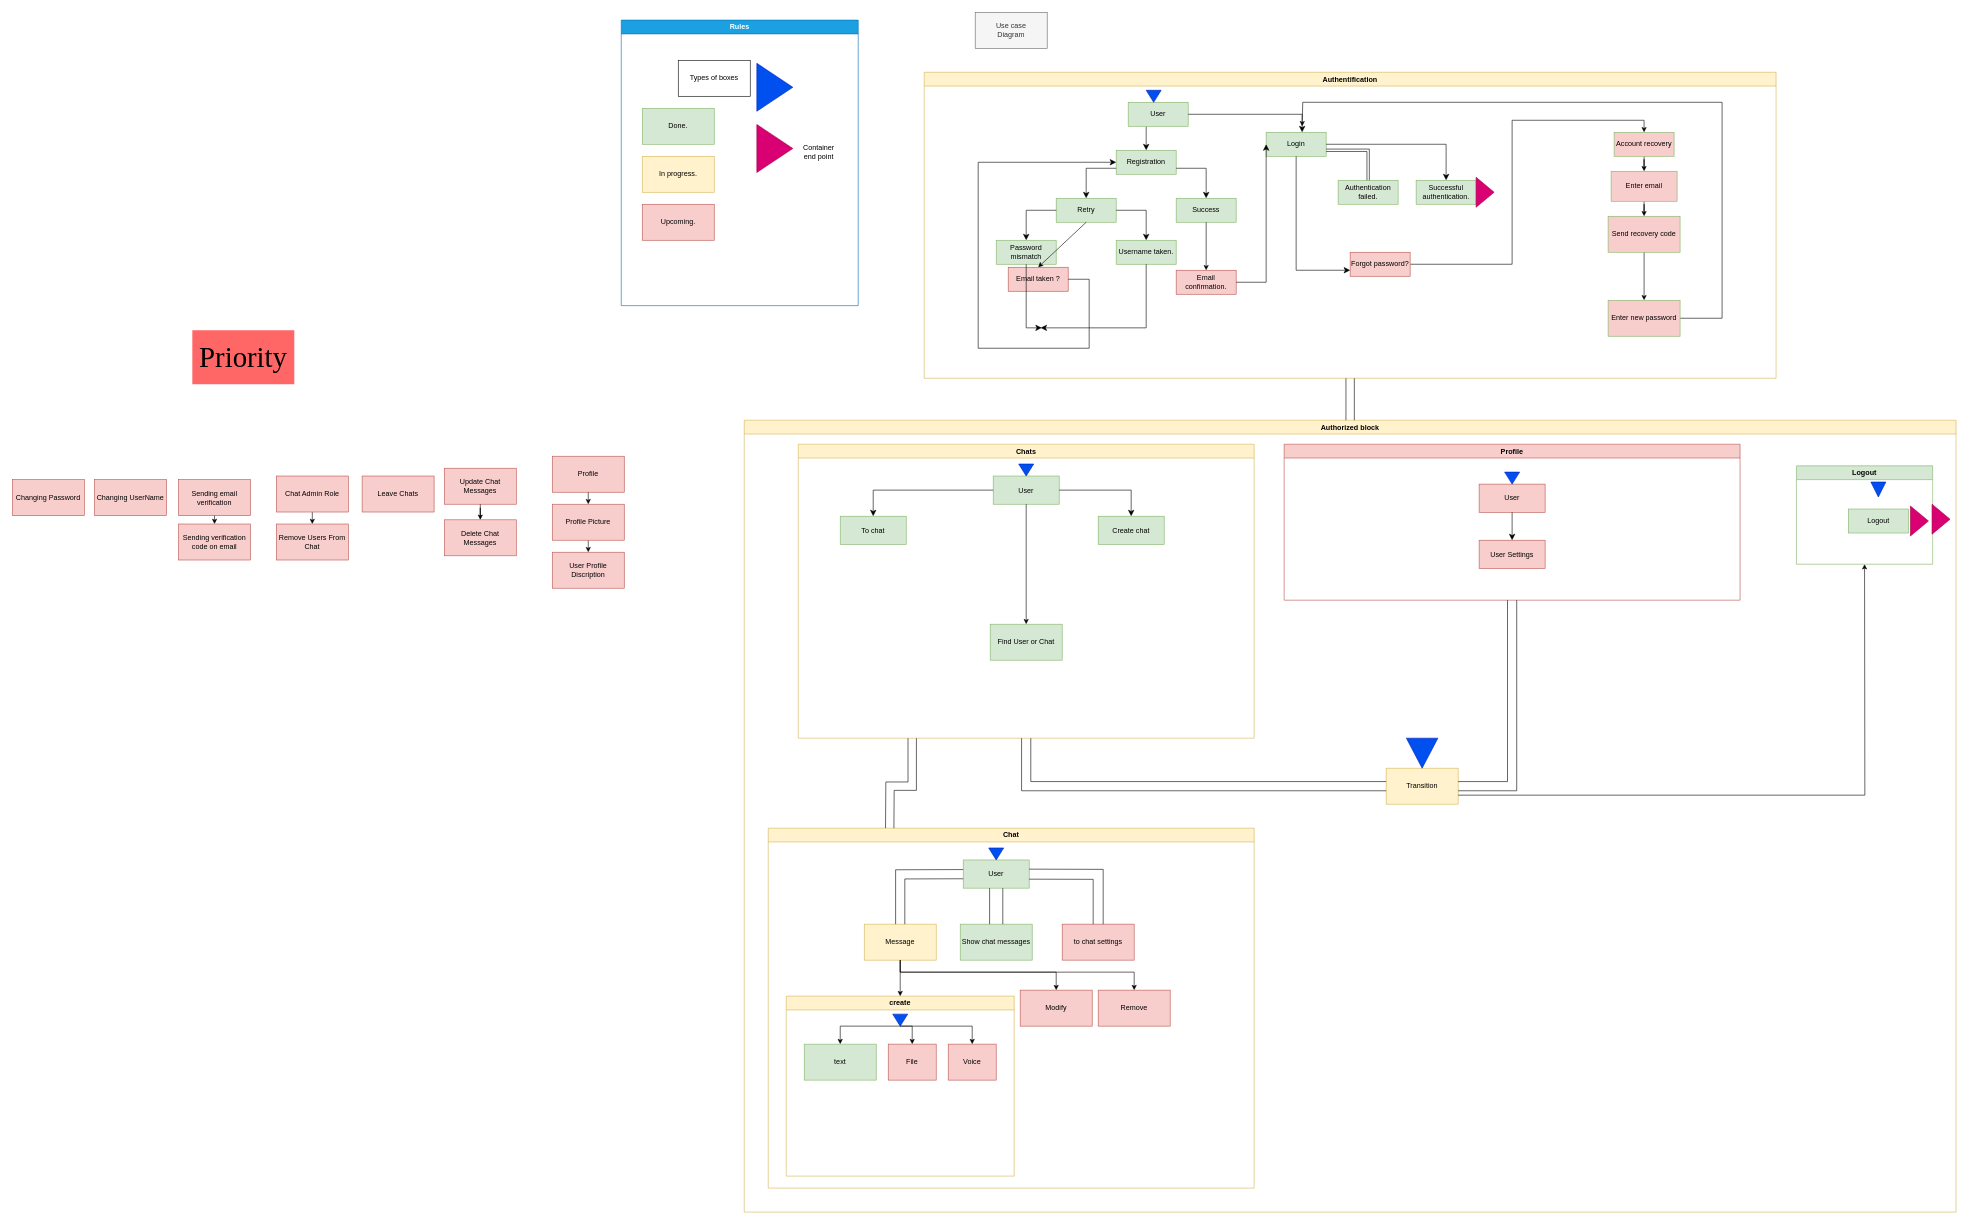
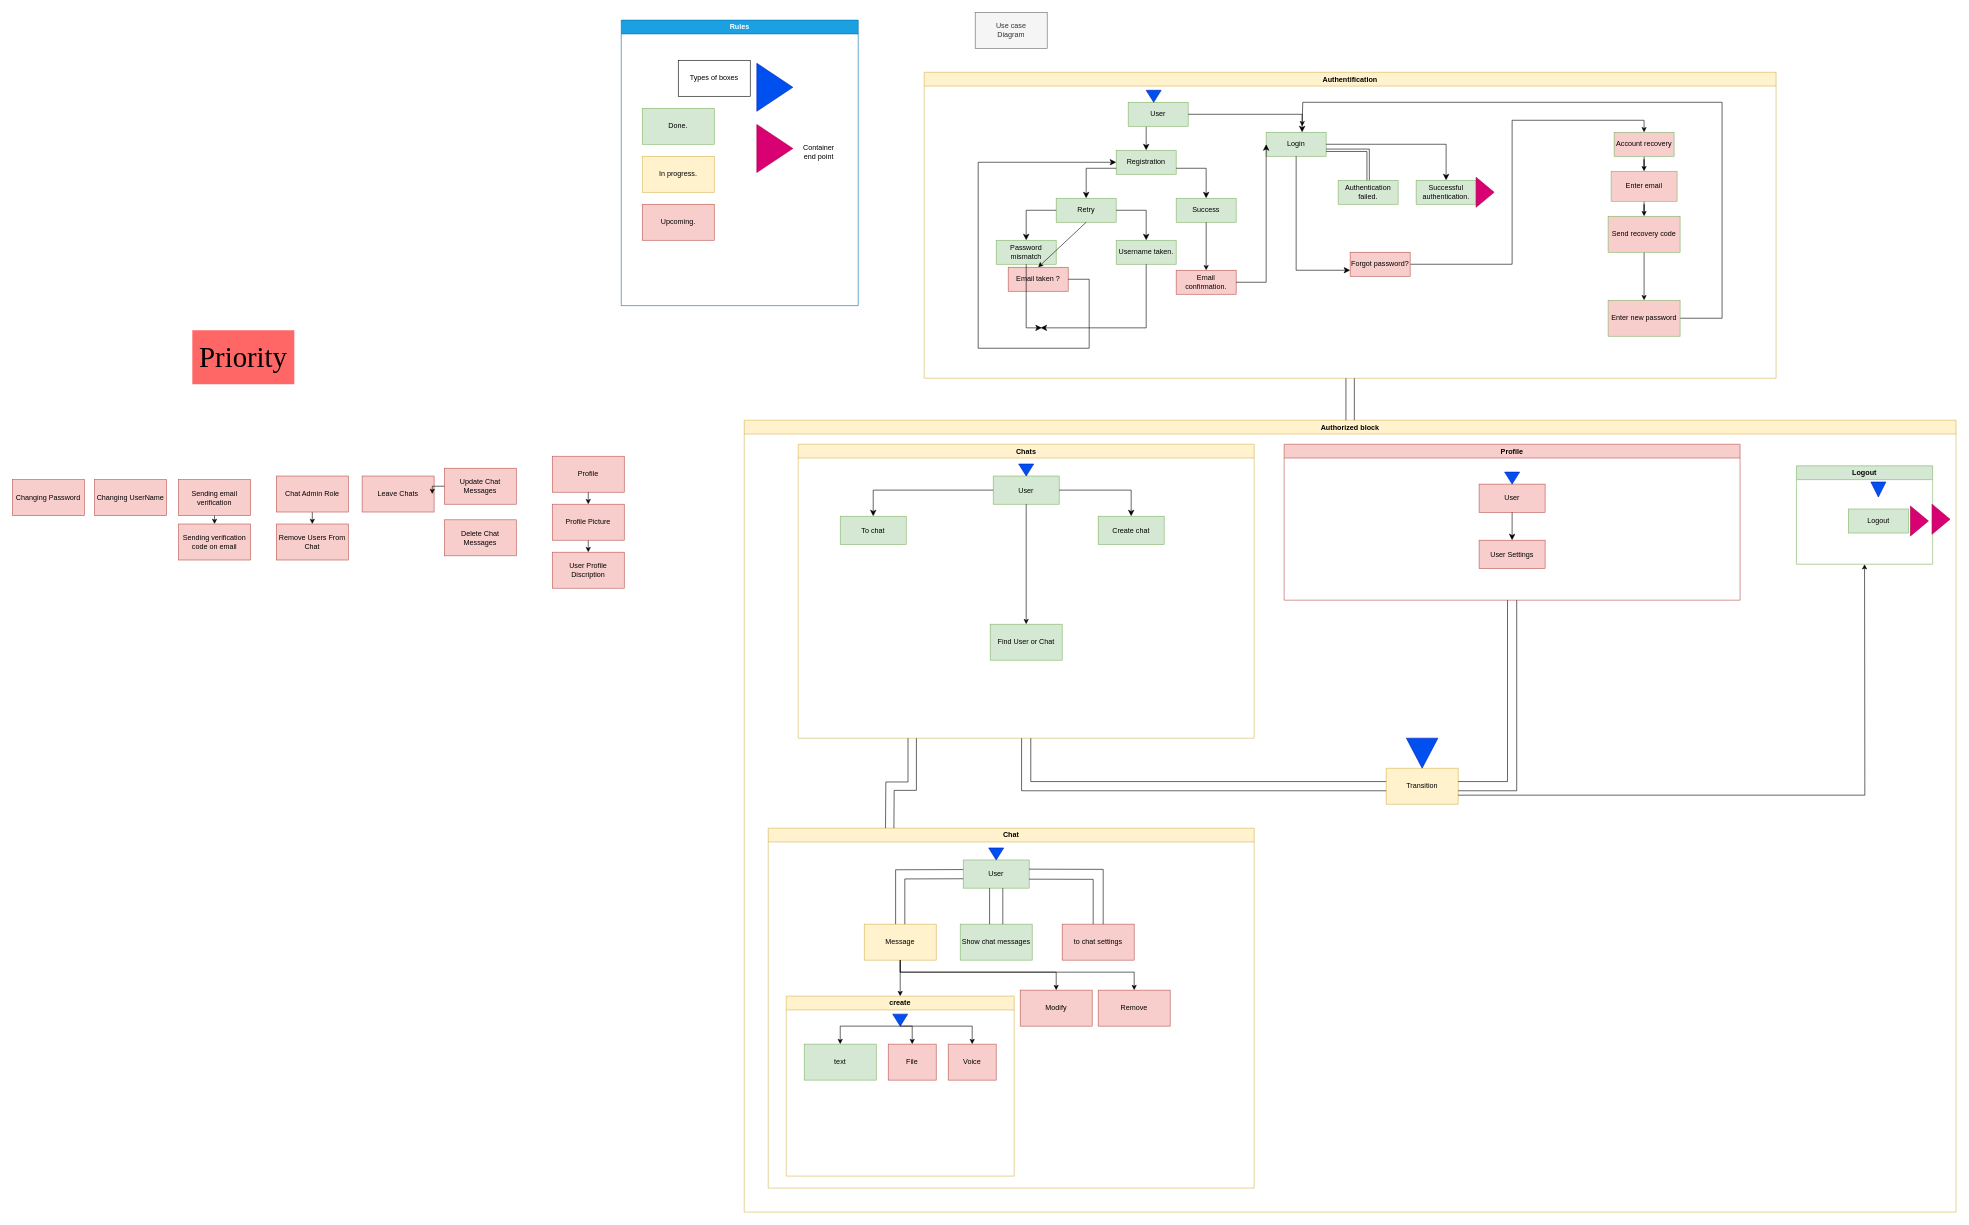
edge "Update Chat Messages" -> "Delete Chat Messages": now "Update Chat Messages" -> "Leave Chats"
